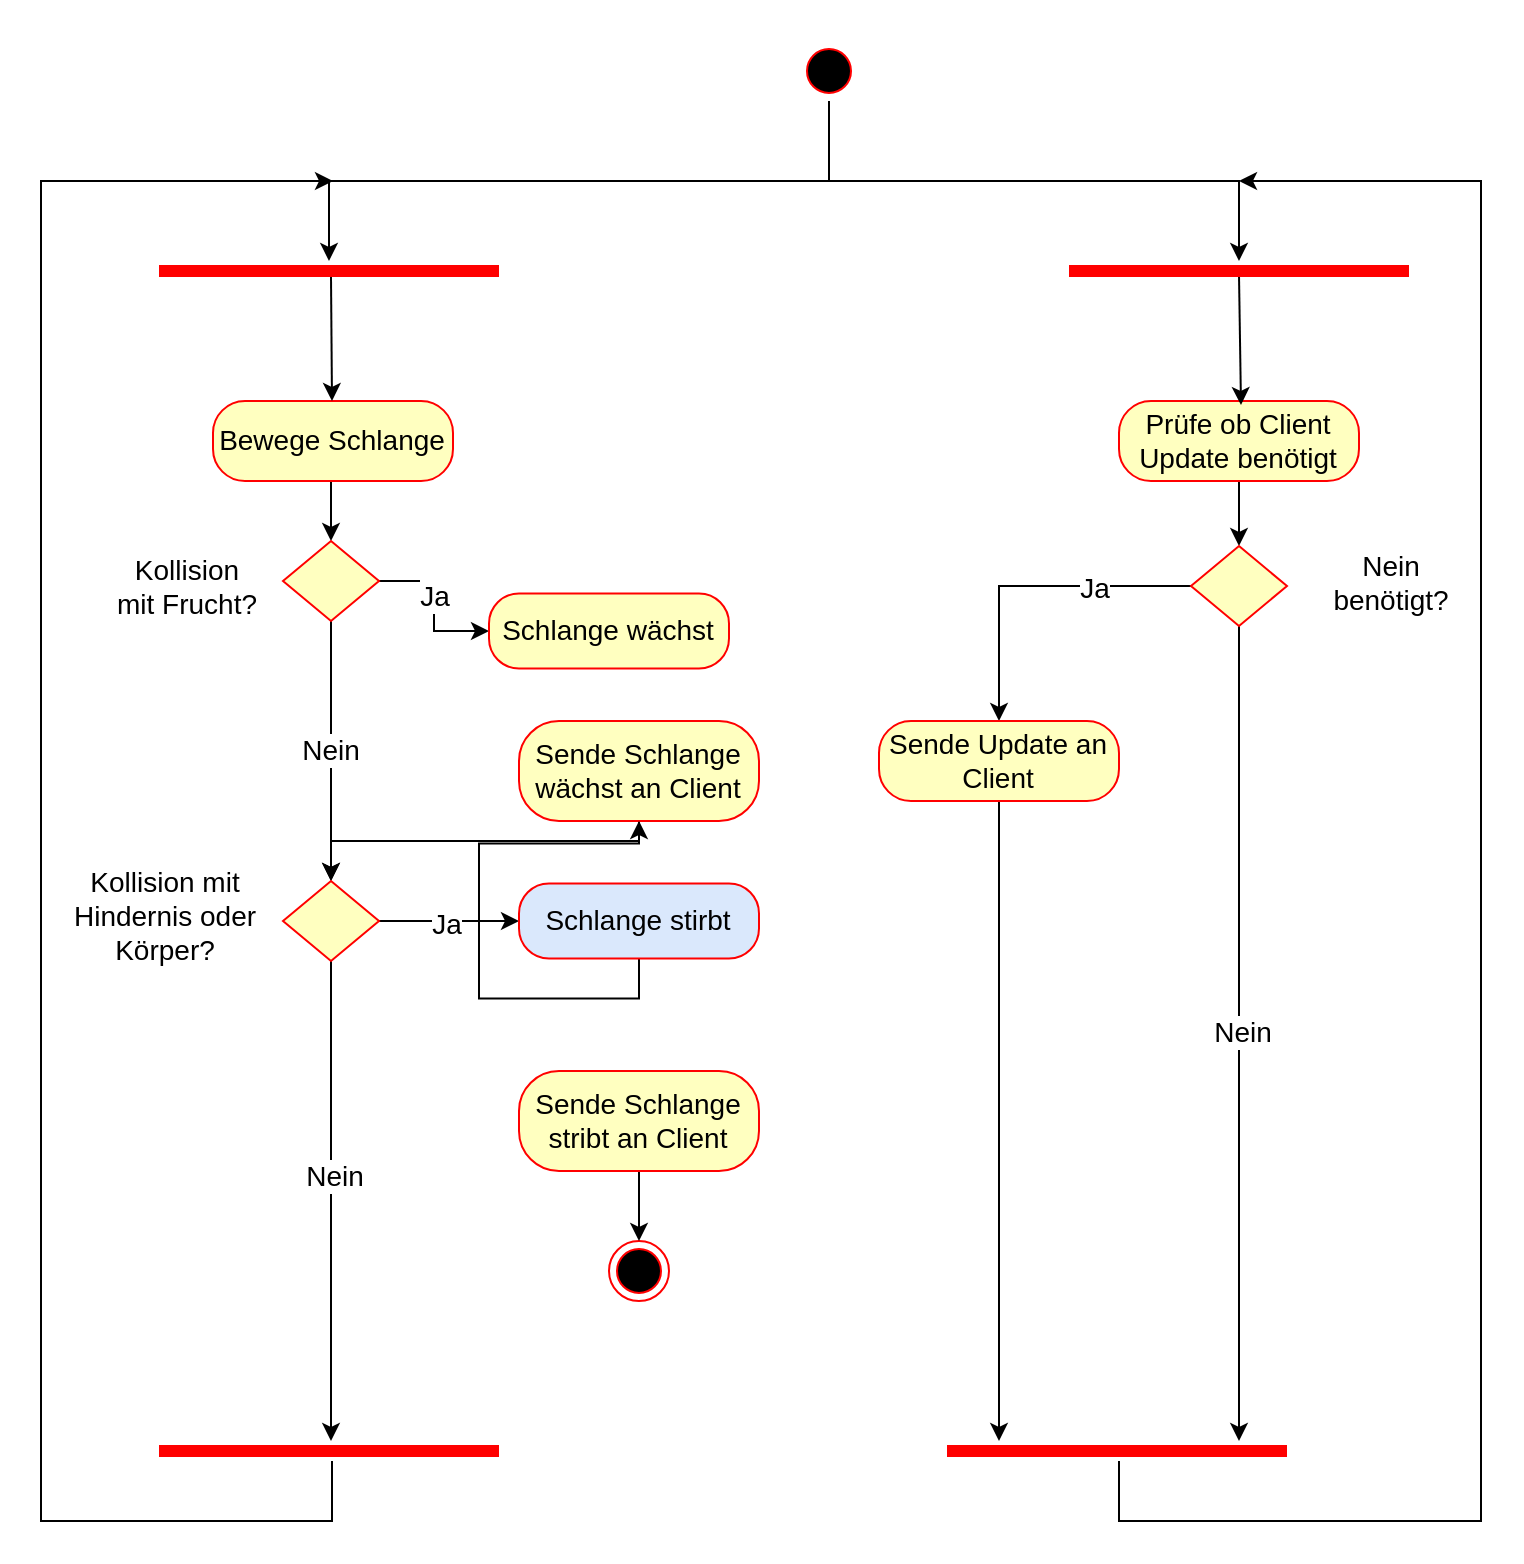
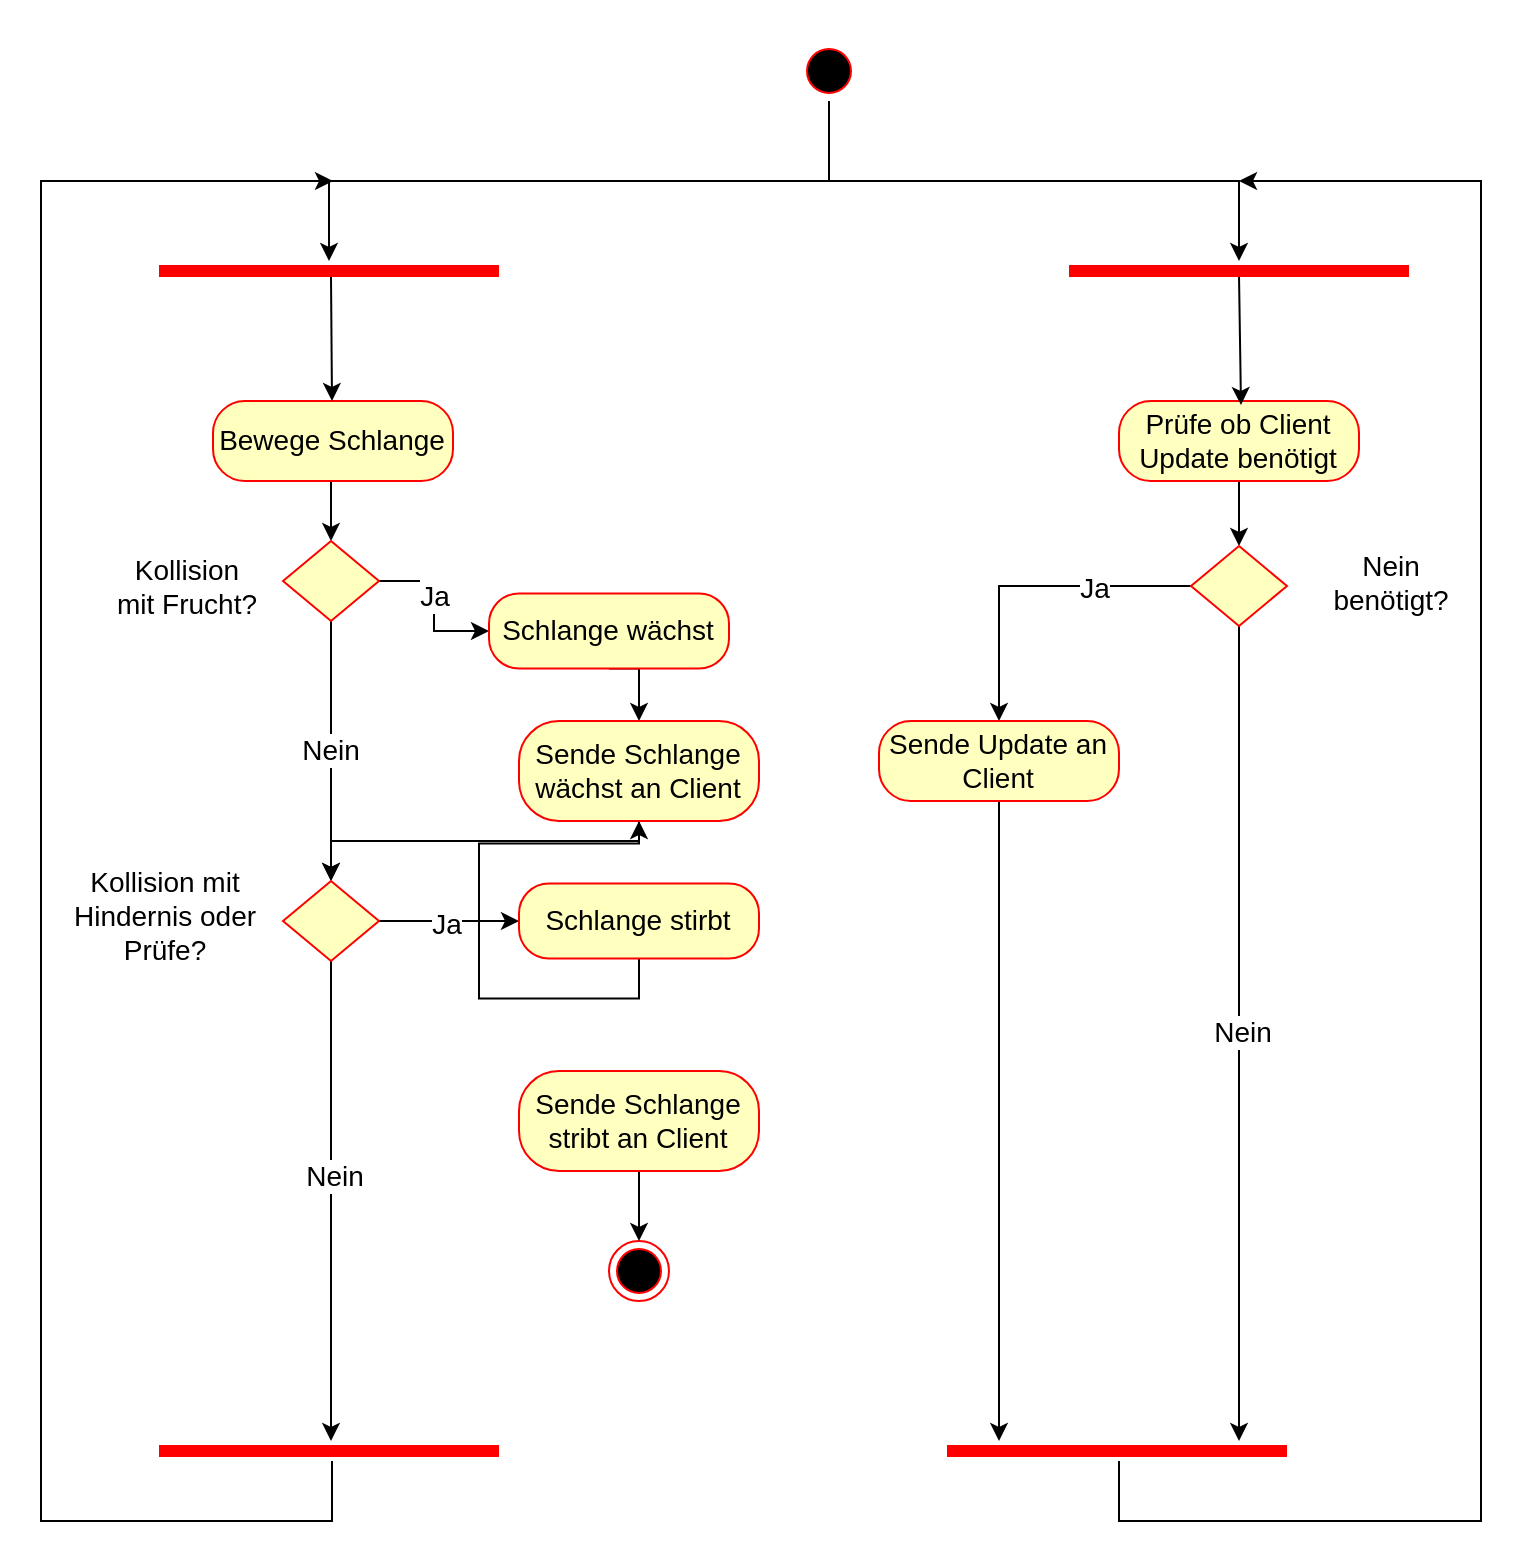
edge "Schlange wächst" -> "Sende Schlange wächst an Client": added
node "Kollision mit Hindernis oder Körper?": label "Kollision mit Hindernis oder Körper?" -> "Kollision mit Hindernis oder Prüfe?"
node "Schlange stirbt": fillcolor #dae8fc -> #ffffc0
